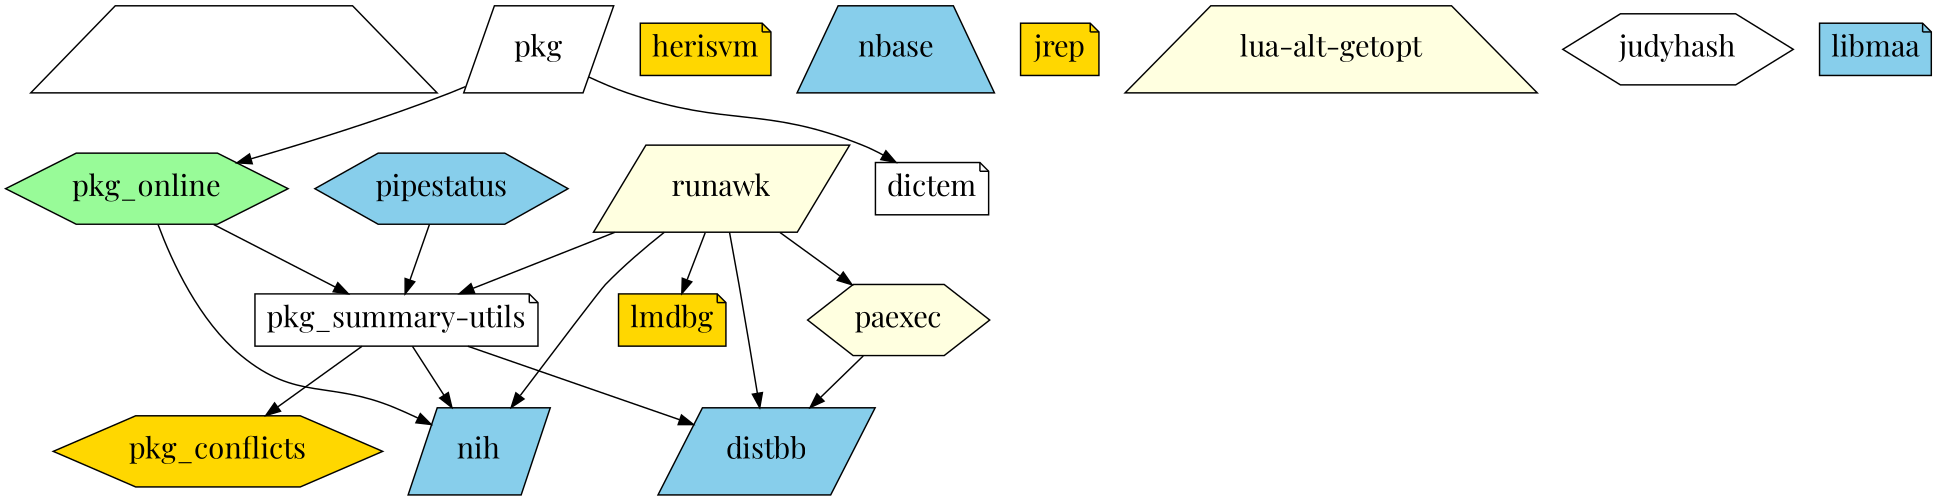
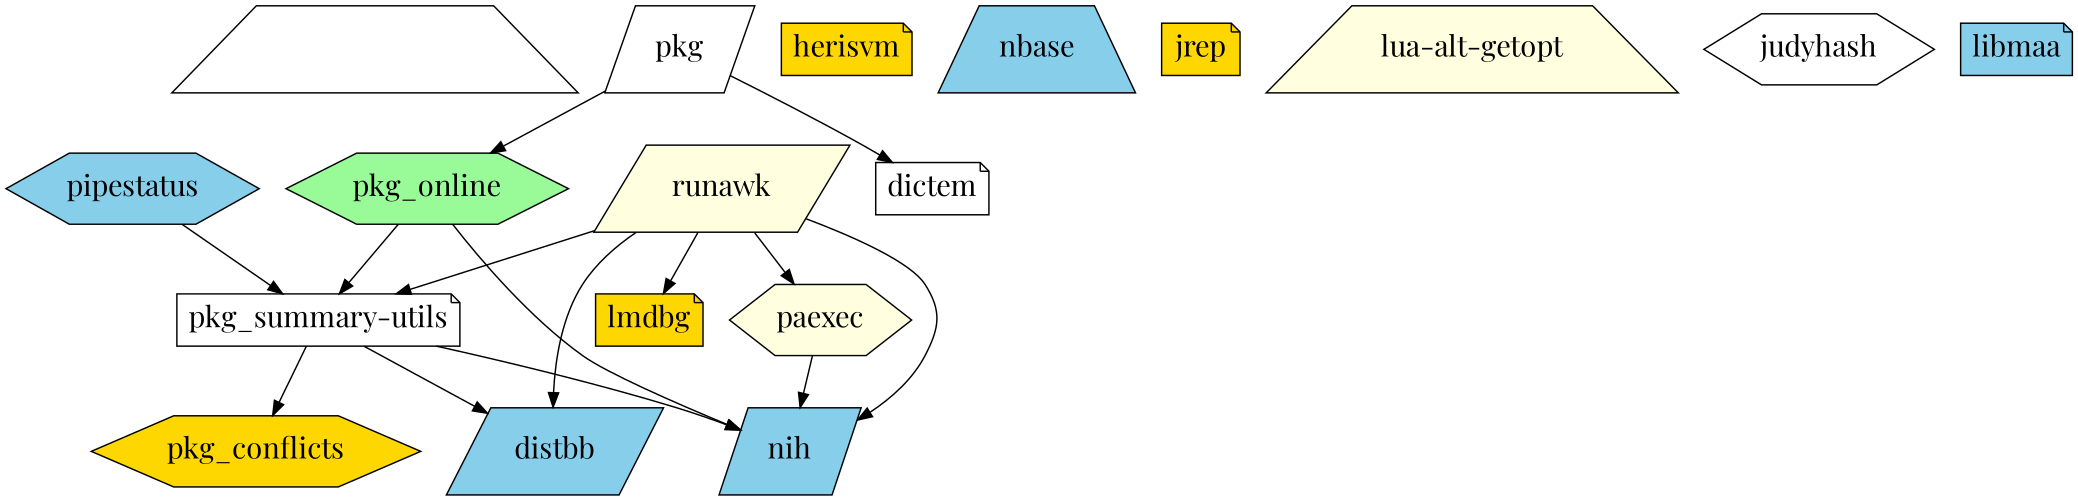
edge "paexec" -> "distbb": now "paexec" -> "nih"
